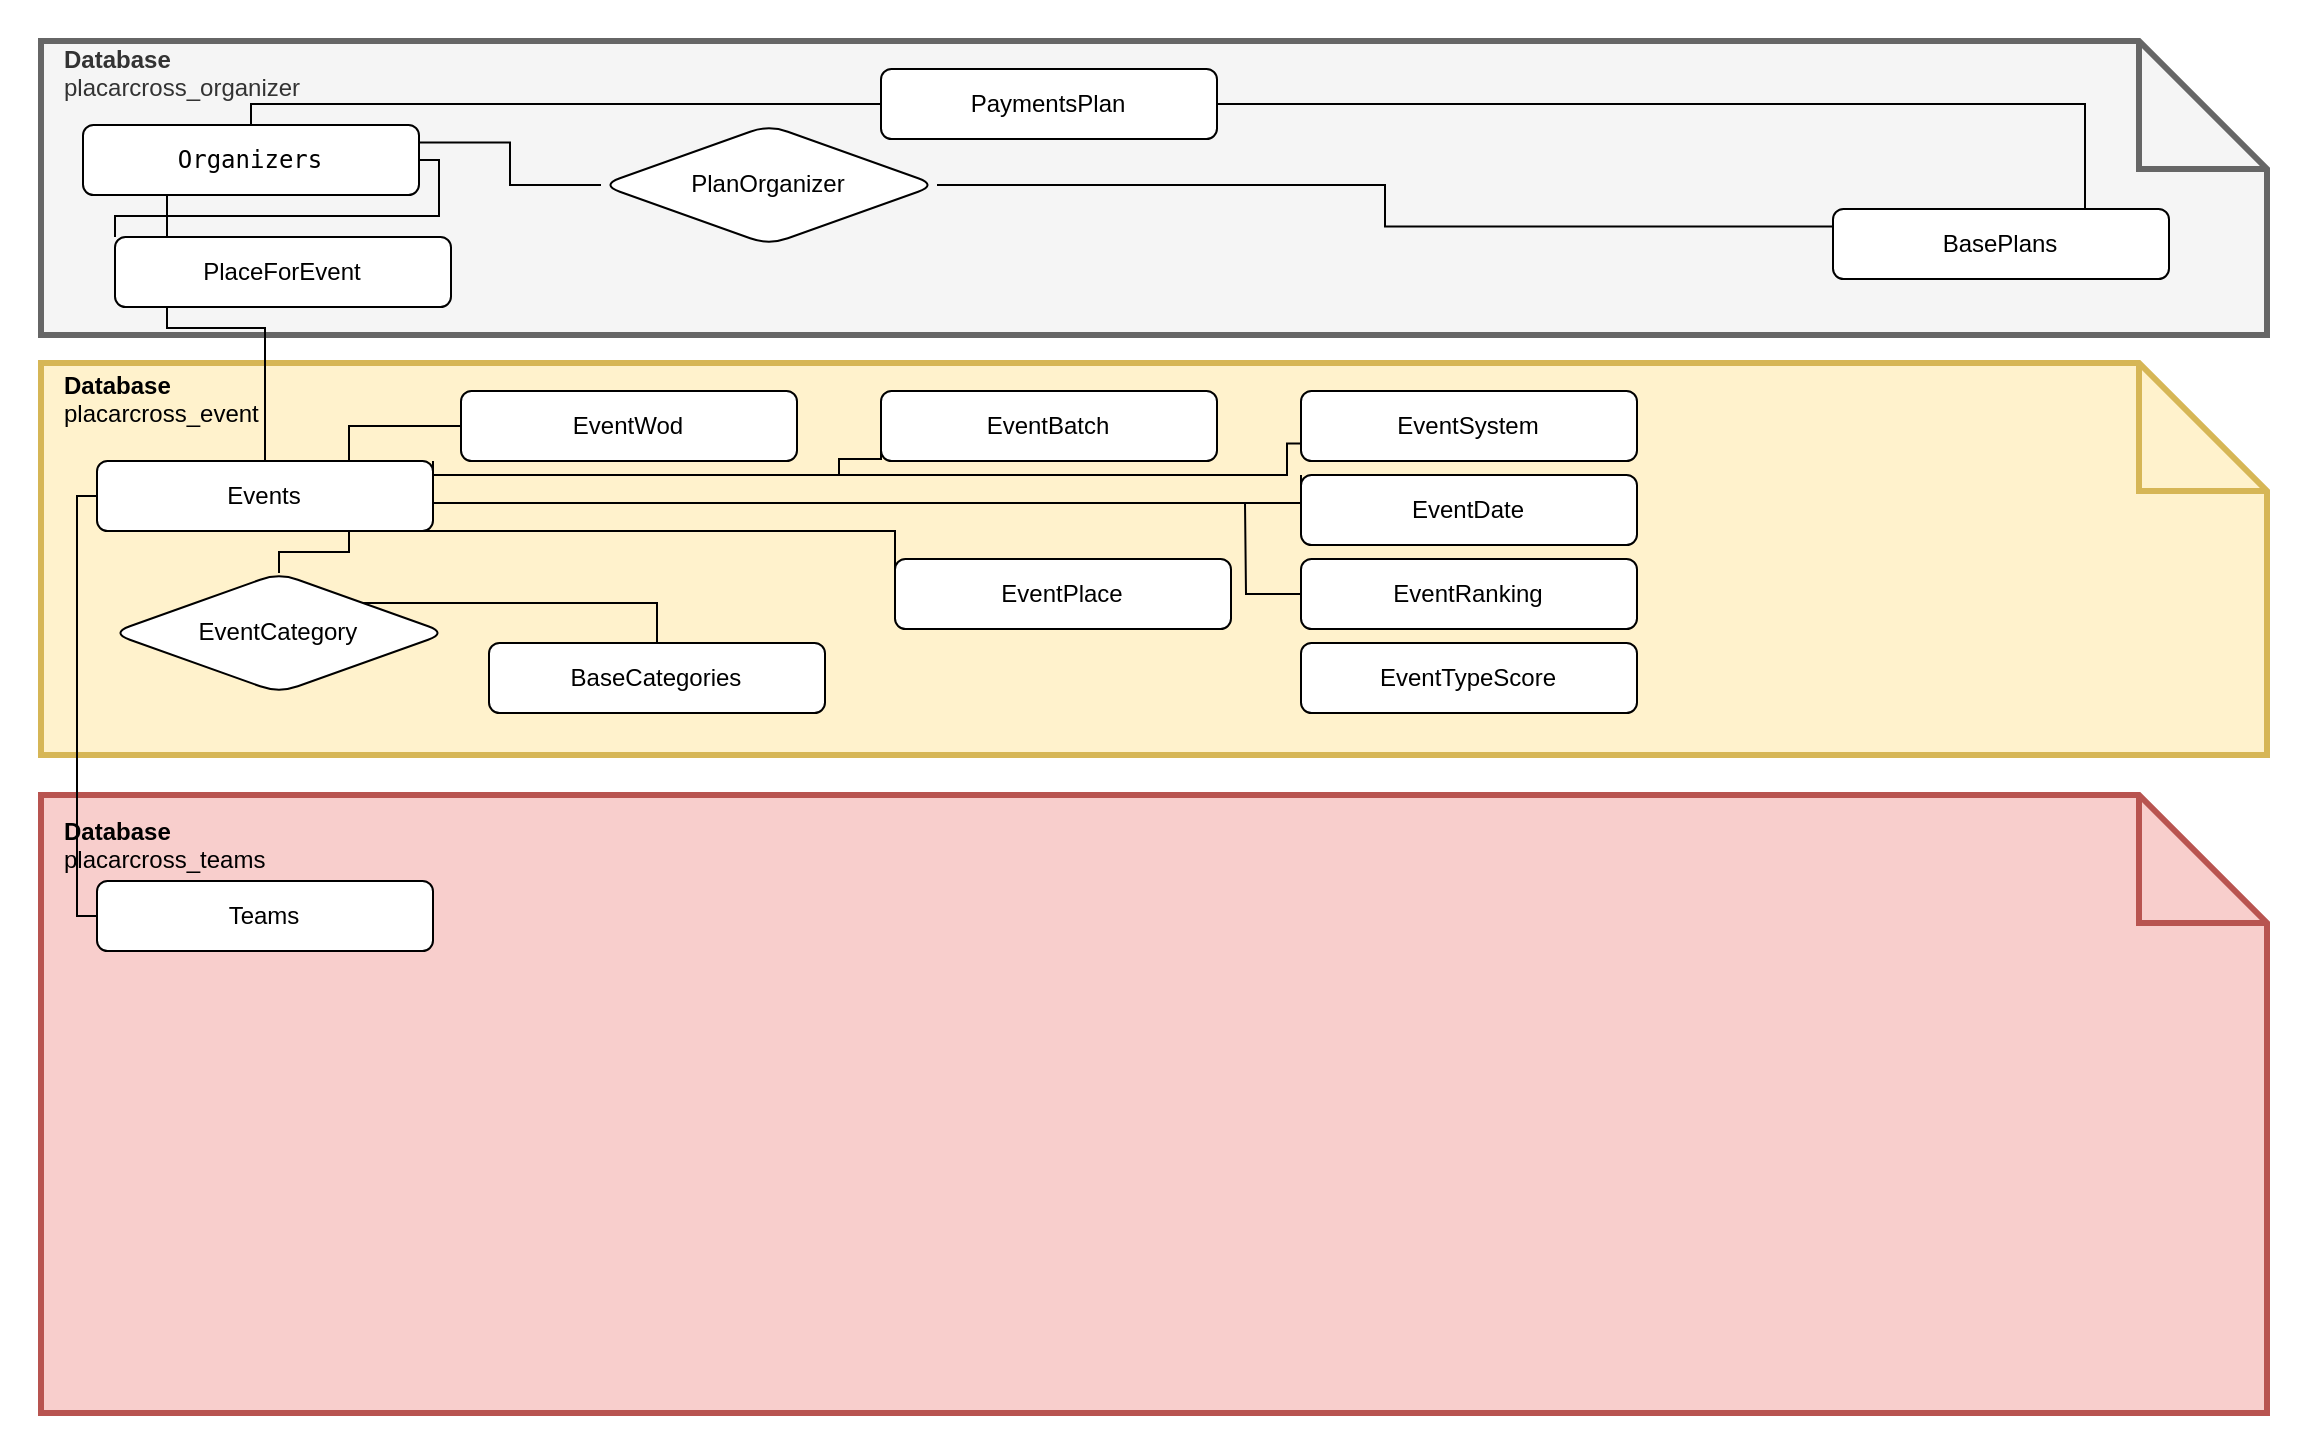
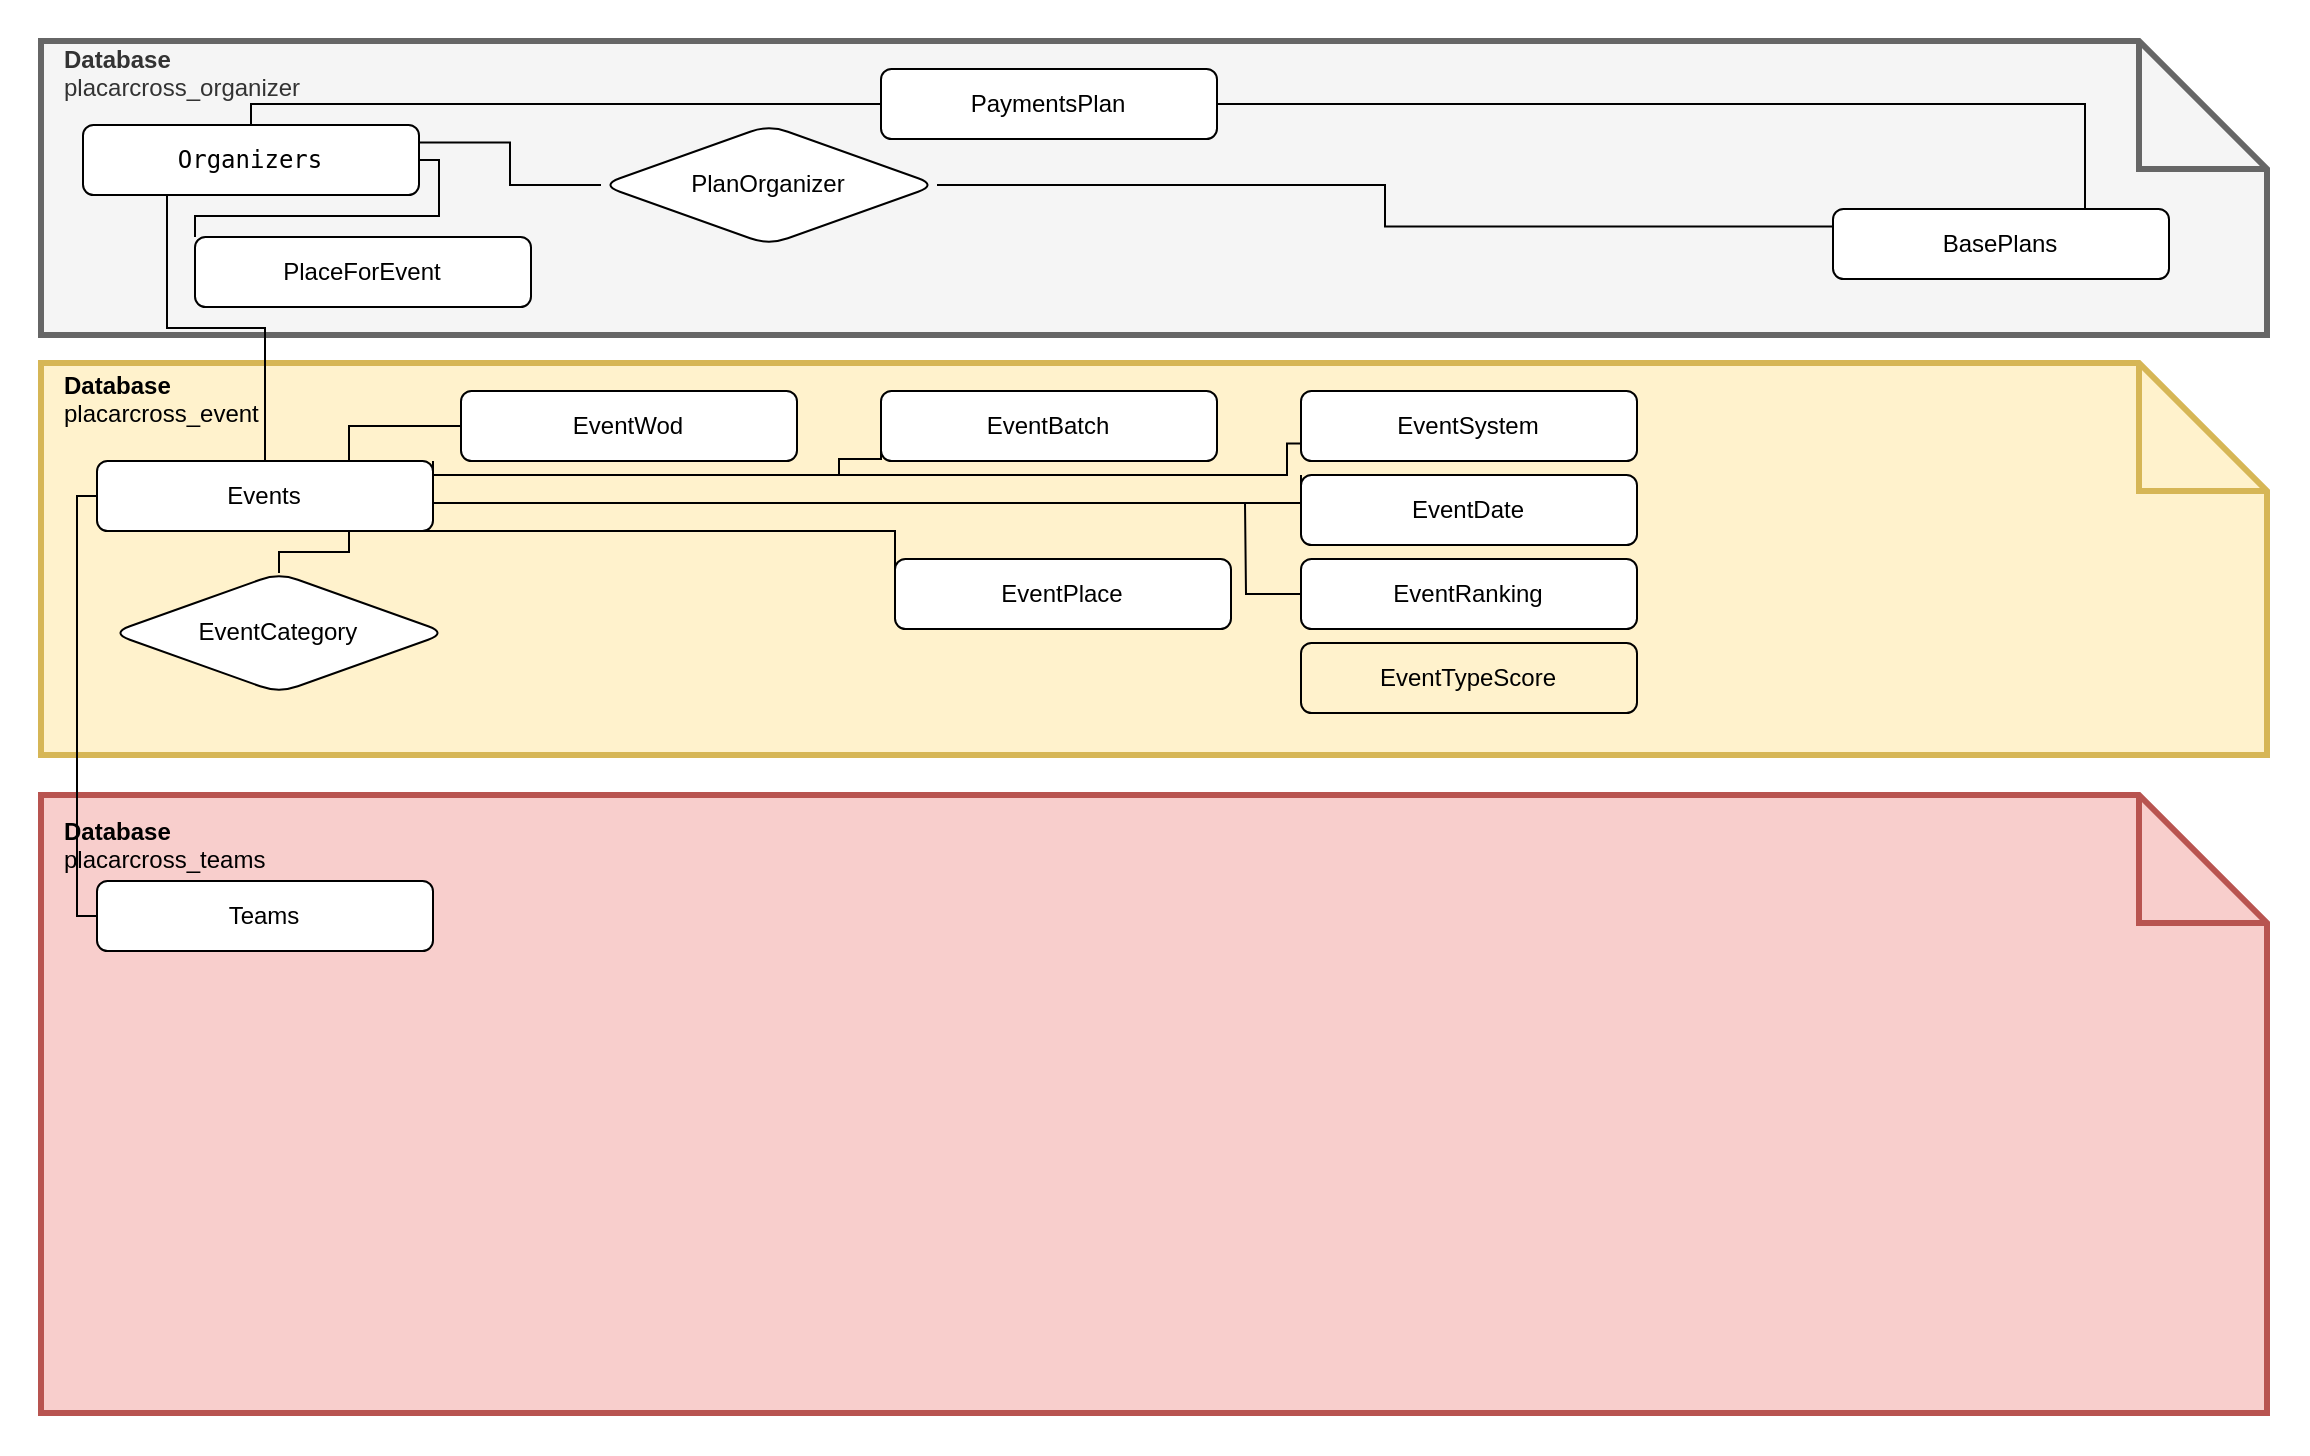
node "PlaceForEvent": moved (283, 272) -> (363, 272)
edge "EventCategory" -- "BaseCategories": removed
node "BaseCategories": removed
node "EventTypeScore": fillcolor #ffffff -> #fff2cc
